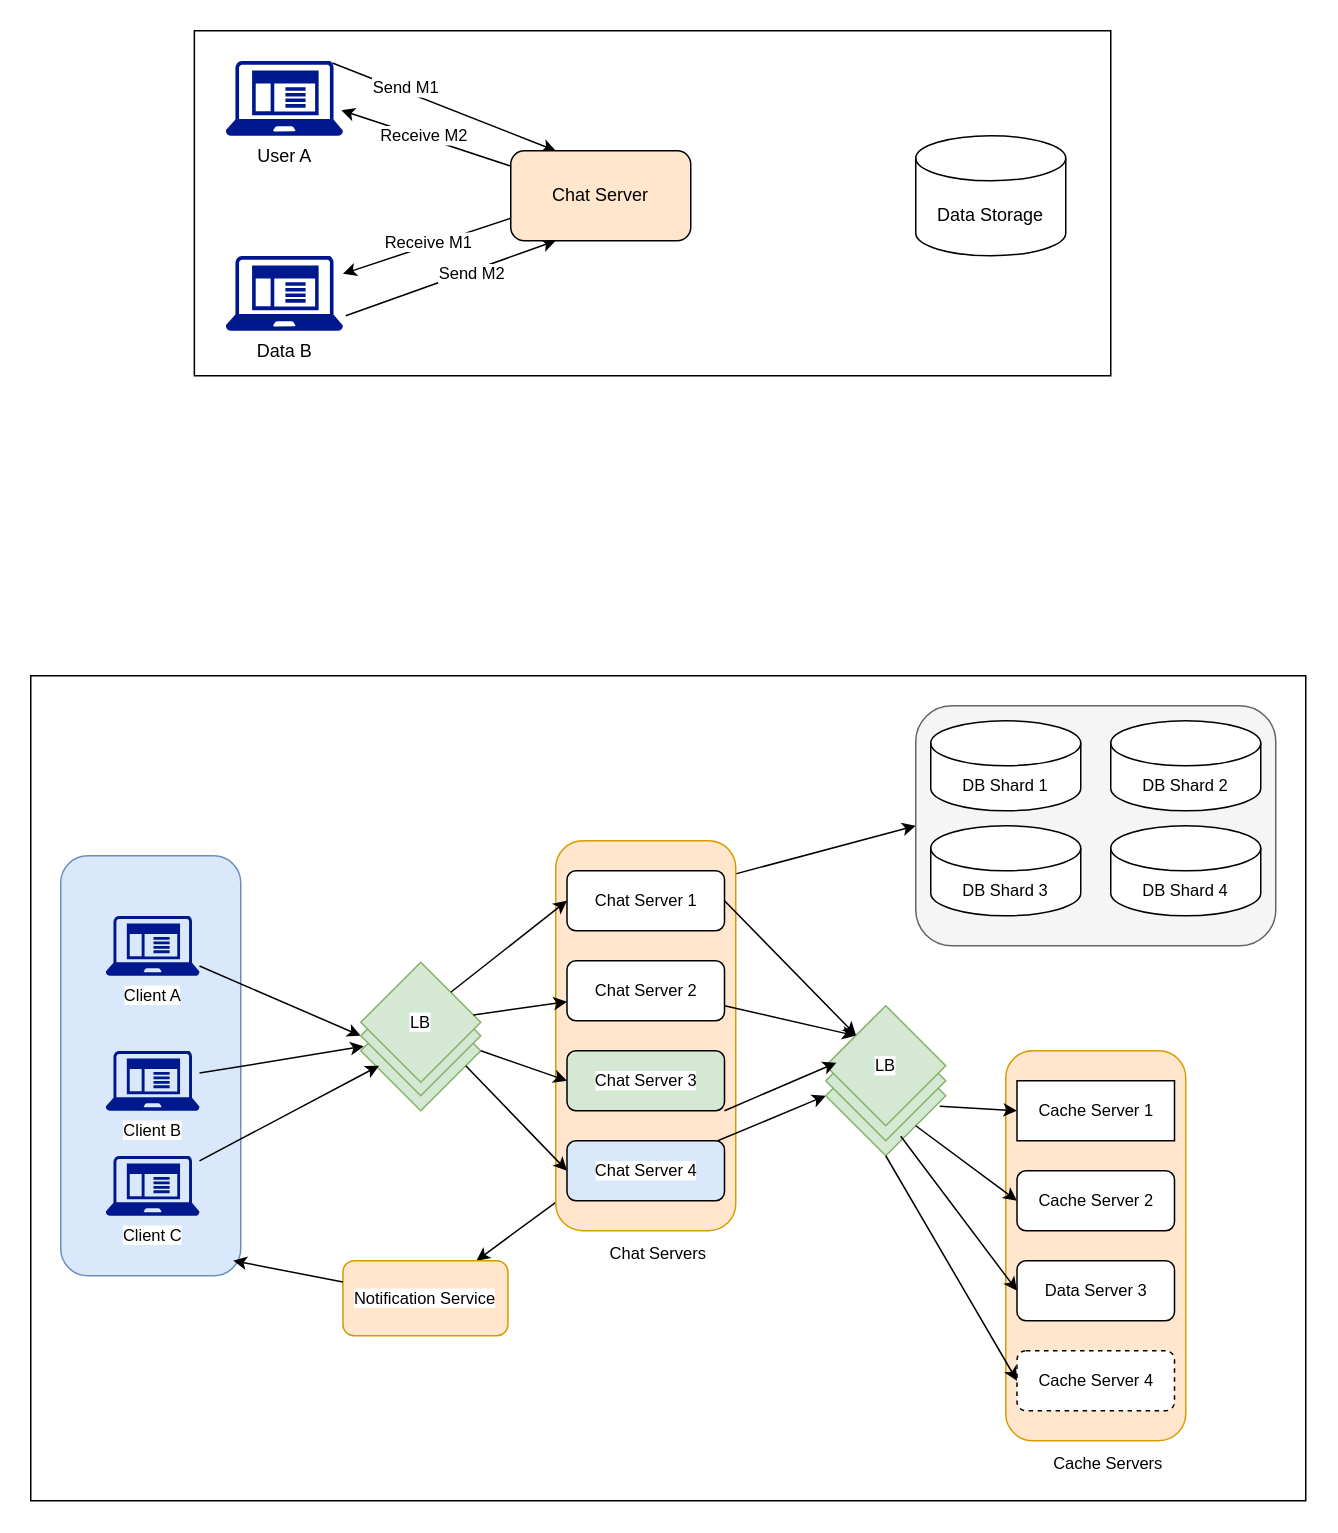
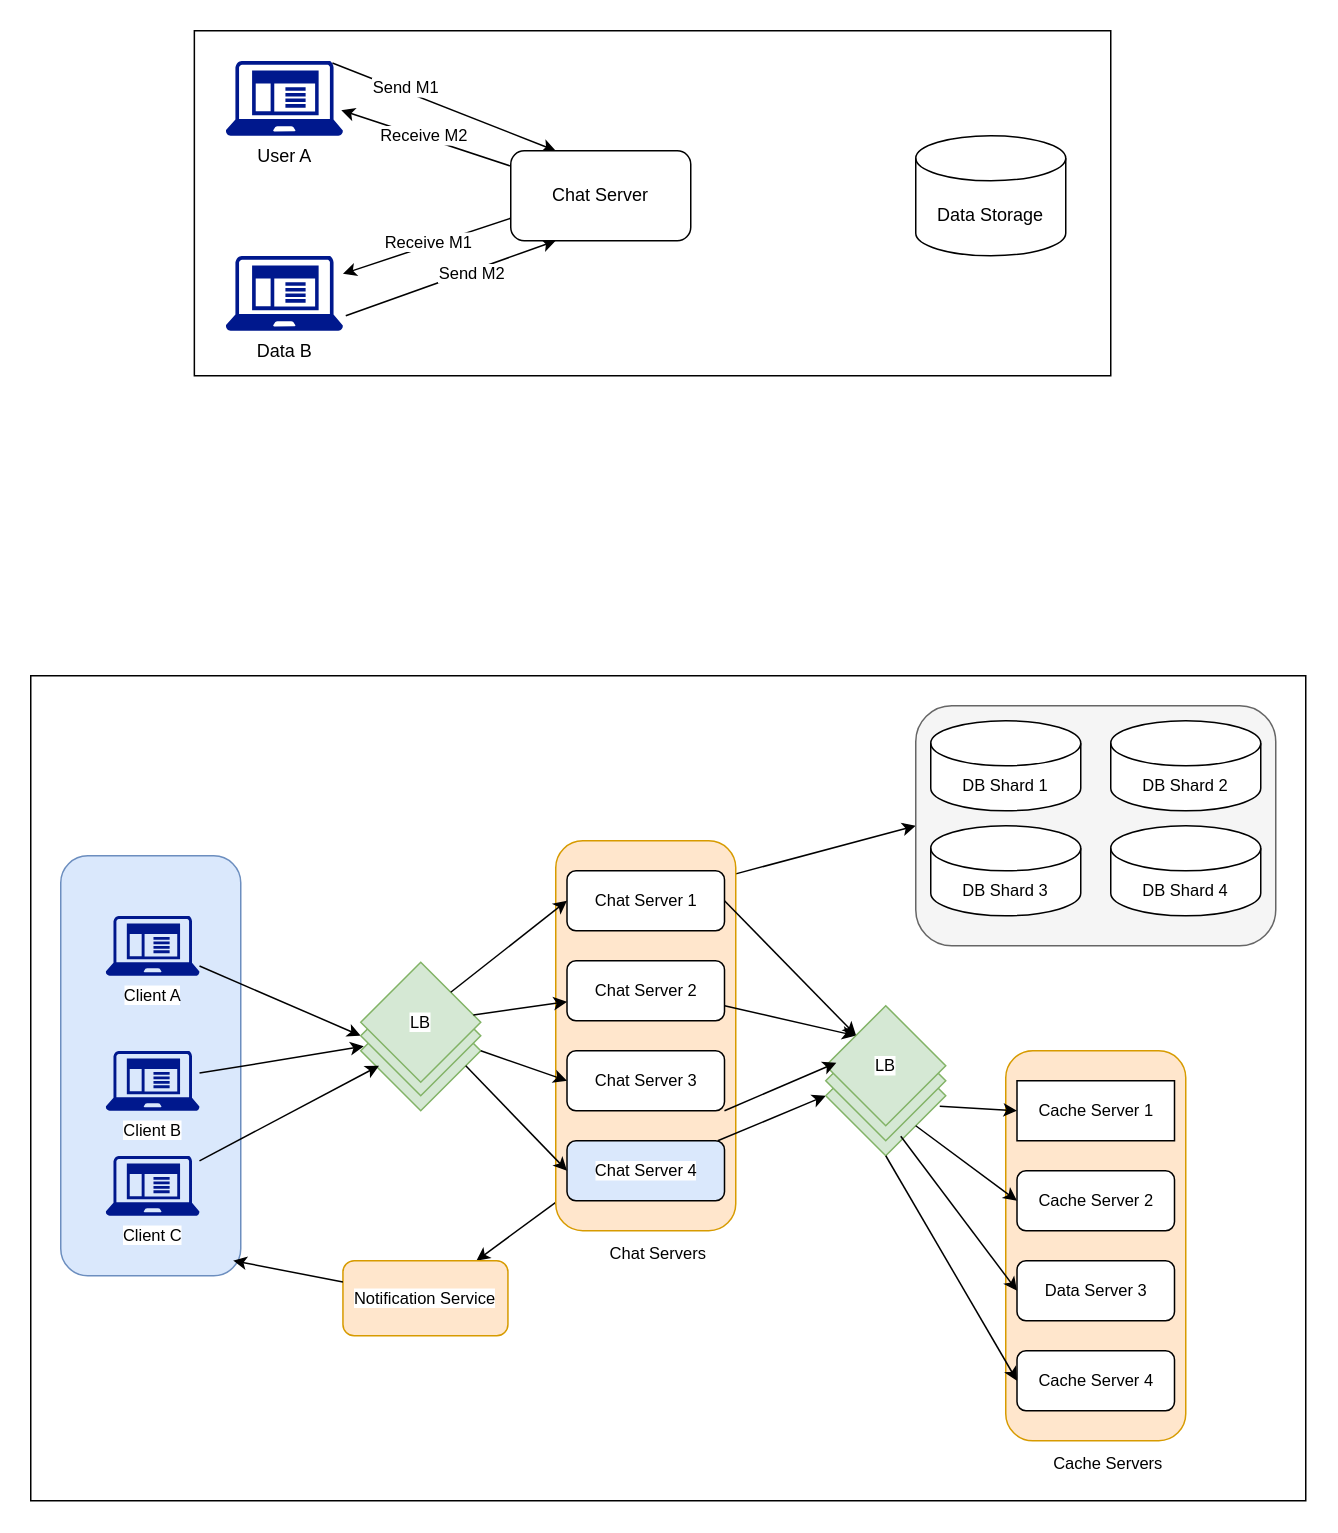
node "Chat Server": fillcolor #ffe6cc -> #ffffff
node "Chat Server 3": fillcolor #d5e8d4 -> #ffffff
node "Cache Server 4": style dashed -> solid
